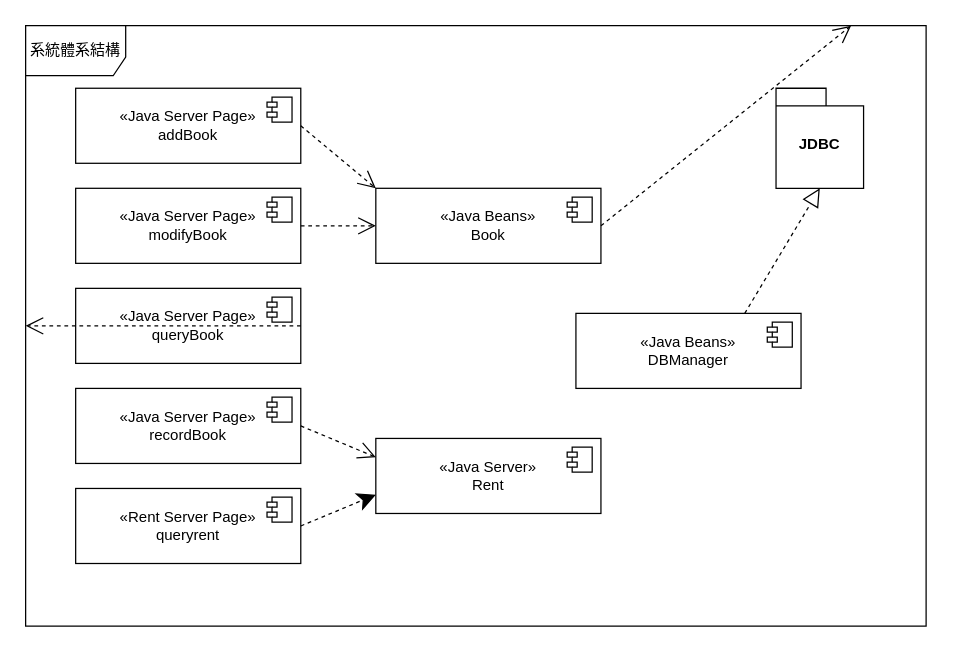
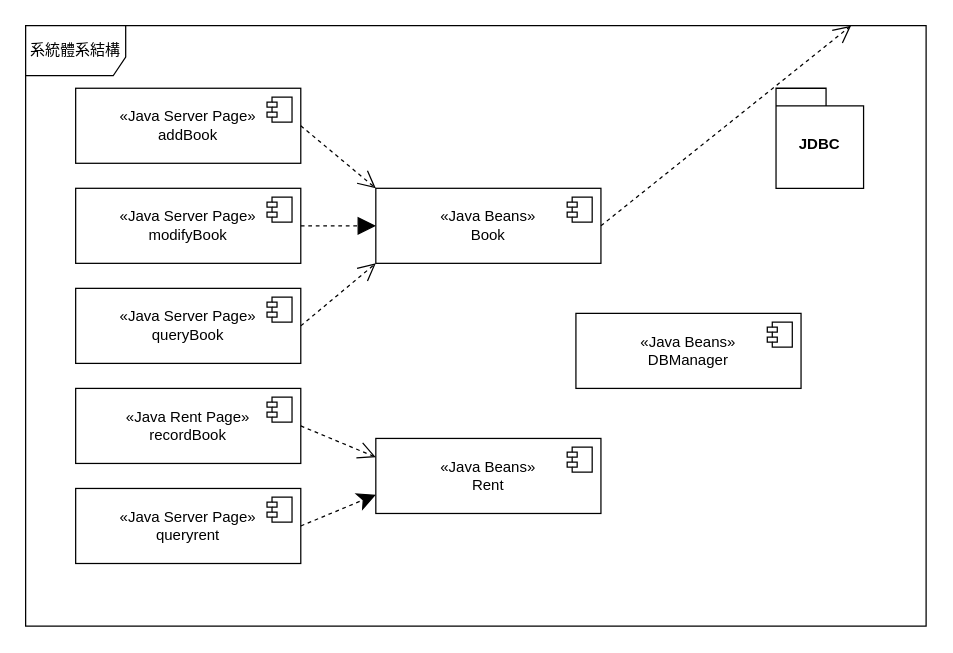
edge "«Java Server Page» modifyBook" -> "«Java Beans» Book": arrowhead open -> block
edge "«Java Beans» DBManager" -> "JDBC": removed
edge "«Java Server Page» queryBook" -> "系統體系結構": now "«Java Server Page» queryBook" -> "«Java Beans» Book"
node "«Java Server Page» recordBook": label "«Java Server Page» recordBook" -> "«Java Rent Page» recordBook"
node "«Java Server» Rent": label "«Java Server» Rent" -> "«Java Beans» Rent"
node "«Rent Server Page» queryrent": label "«Rent Server Page» queryrent" -> "«Java Server Page» queryrent"
